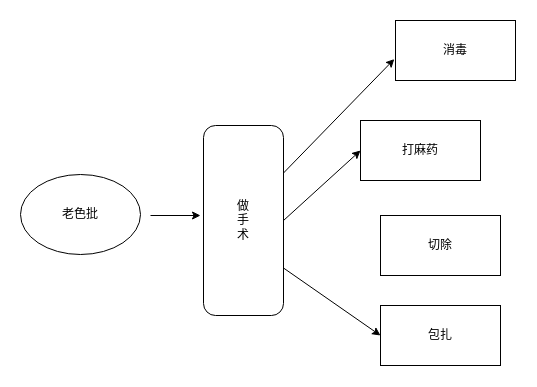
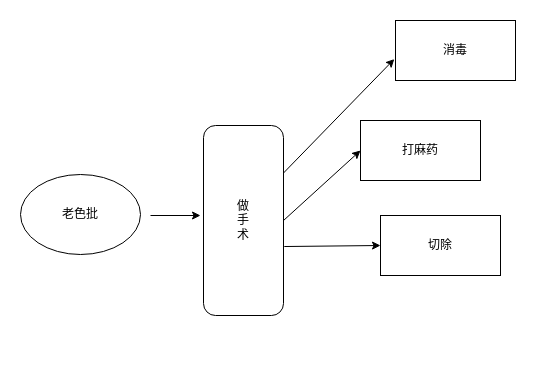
edge "做 手 术" -> "切除": added
edge "做 手 术" -> "包扎": removed
node "包扎": removed
